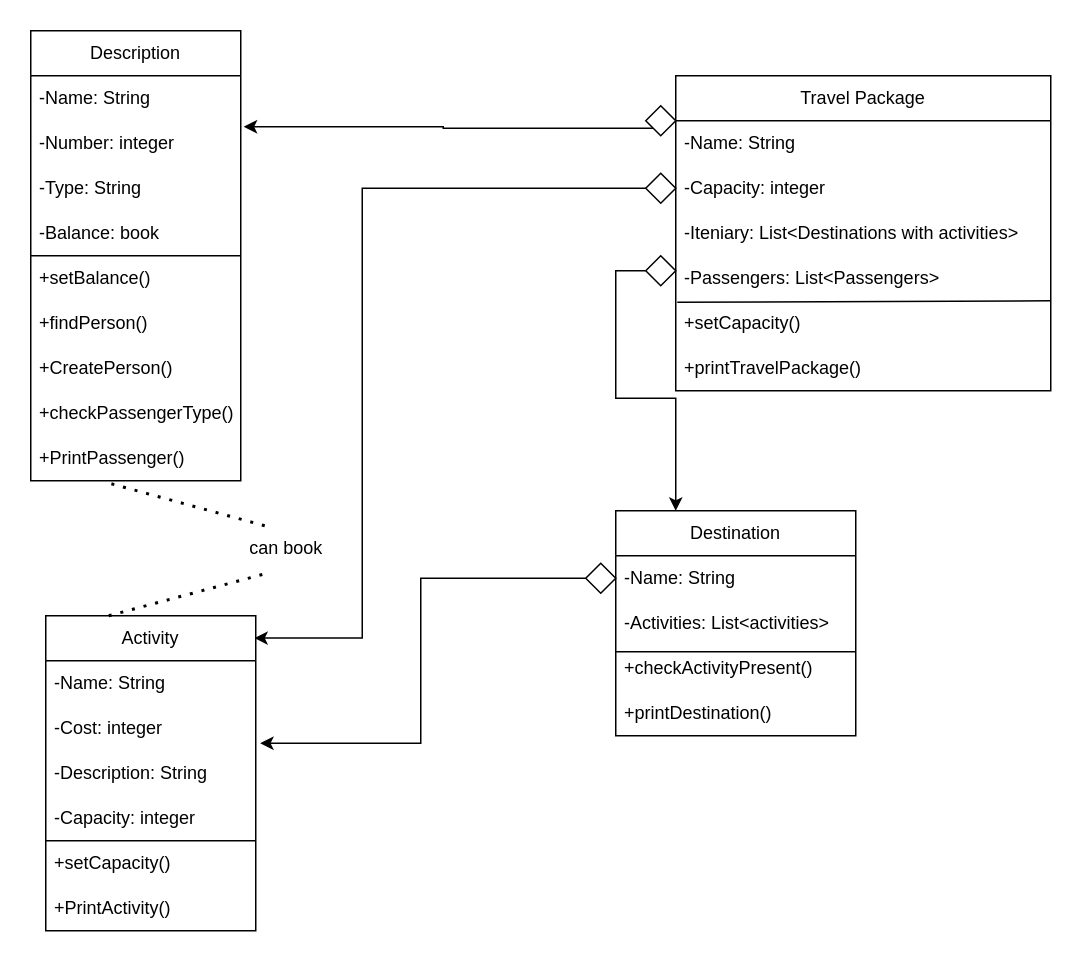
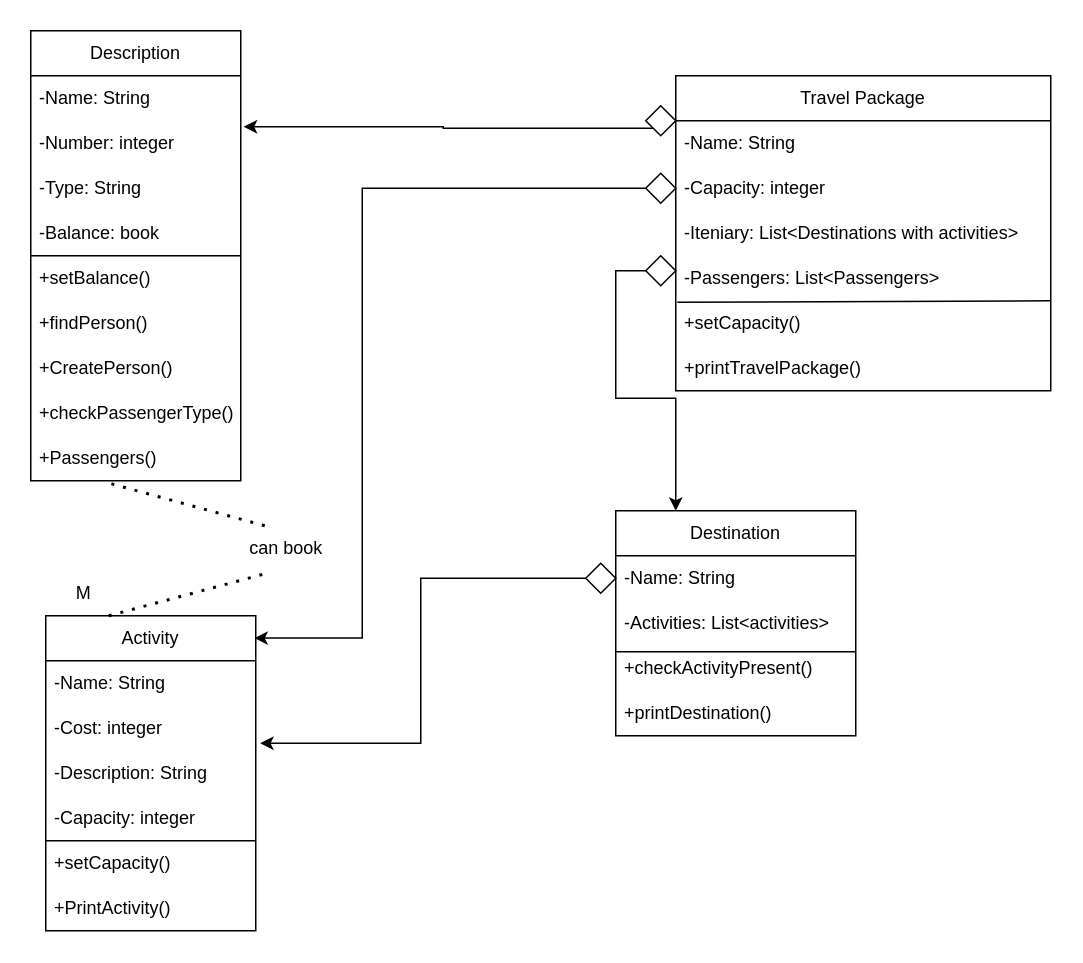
node "+PrintPassenger()": label "+PrintPassenger()" -> "+Passengers()"
node "M": added
